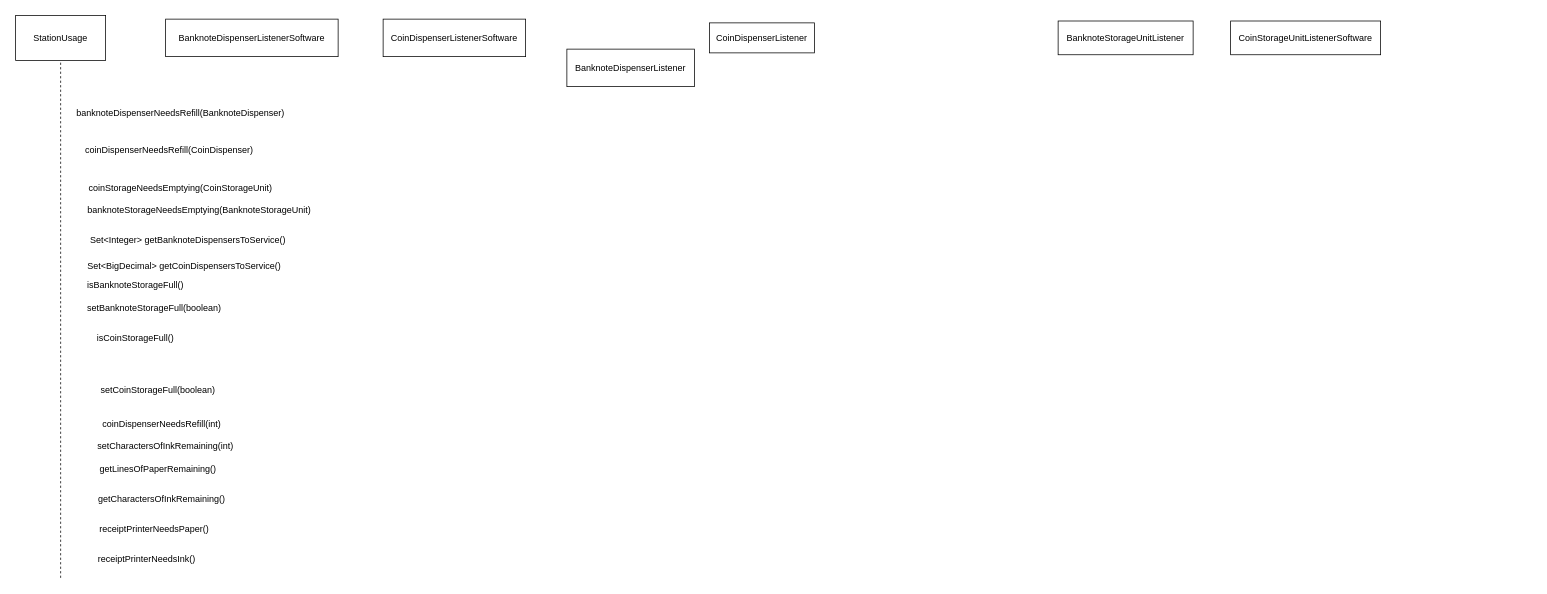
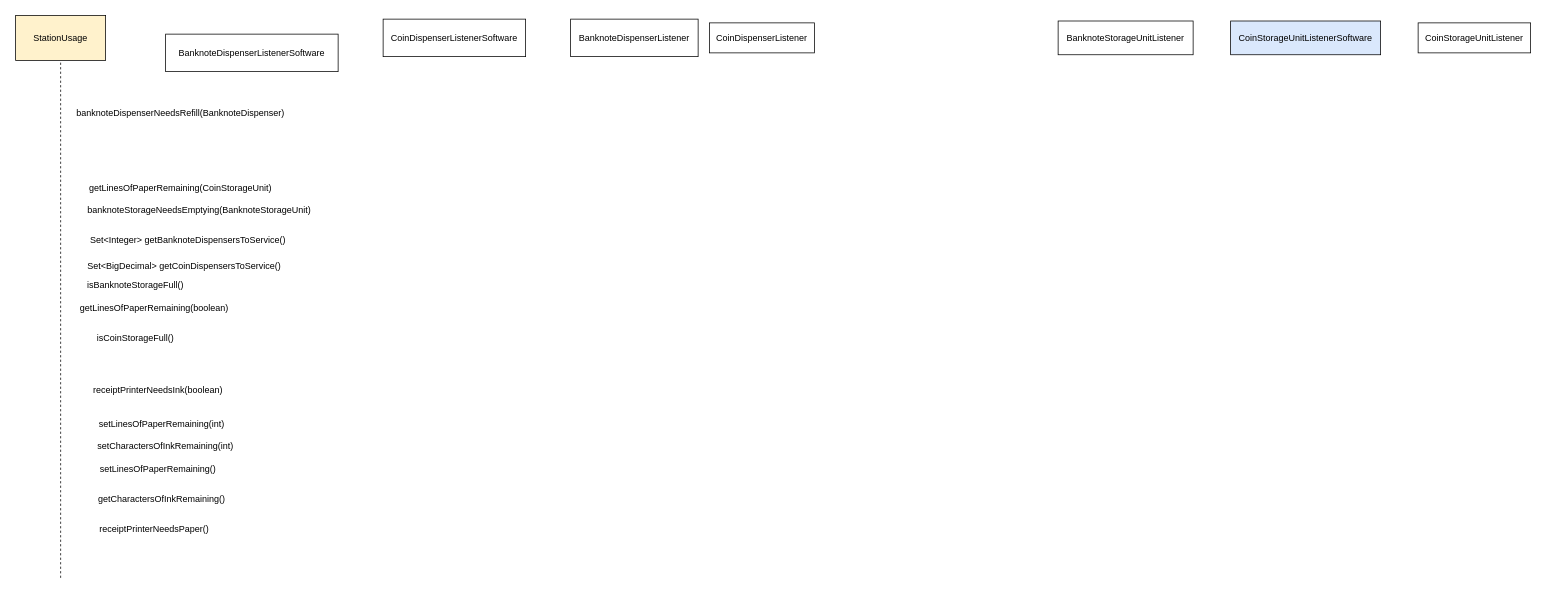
node "StationUsage": fillcolor #ffffff -> #fff2cc
node "BanknoteDispenserListenerSoftware": moved (252, 38) -> (252, 53)
node "CoinStorageUnitListenerSoftware": fillcolor #ffffff -> #dae8fc
node "CoinStorageUnitListener": added
node "BanknoteDispenserListener": moved (630, 68) -> (634, 38)
node "coinDispenserNeedsRefill(CoinDispenser)": removed
node "coinStorageNeedsEmptying(CoinStorageUnit)": label "coinStorageNeedsEmptying(CoinStorageUnit)" -> "getLinesOfPaperRemaining(CoinStorageUnit)"
node "setBanknoteStorageFull(boolean)": label "setBanknoteStorageFull(boolean)" -> "getLinesOfPaperRemaining(boolean)"
node "setCoinStorageFull(boolean)": label "setCoinStorageFull(boolean)" -> "receiptPrinterNeedsInk(boolean)"
node "coinDispenserNeedsRefill(int)": label "coinDispenserNeedsRefill(int)" -> "setLinesOfPaperRemaining(int)"
node "getLinesOfPaperRemaining()": label "getLinesOfPaperRemaining()" -> "setLinesOfPaperRemaining()"
node "receiptPrinterNeedsInk()": removed
